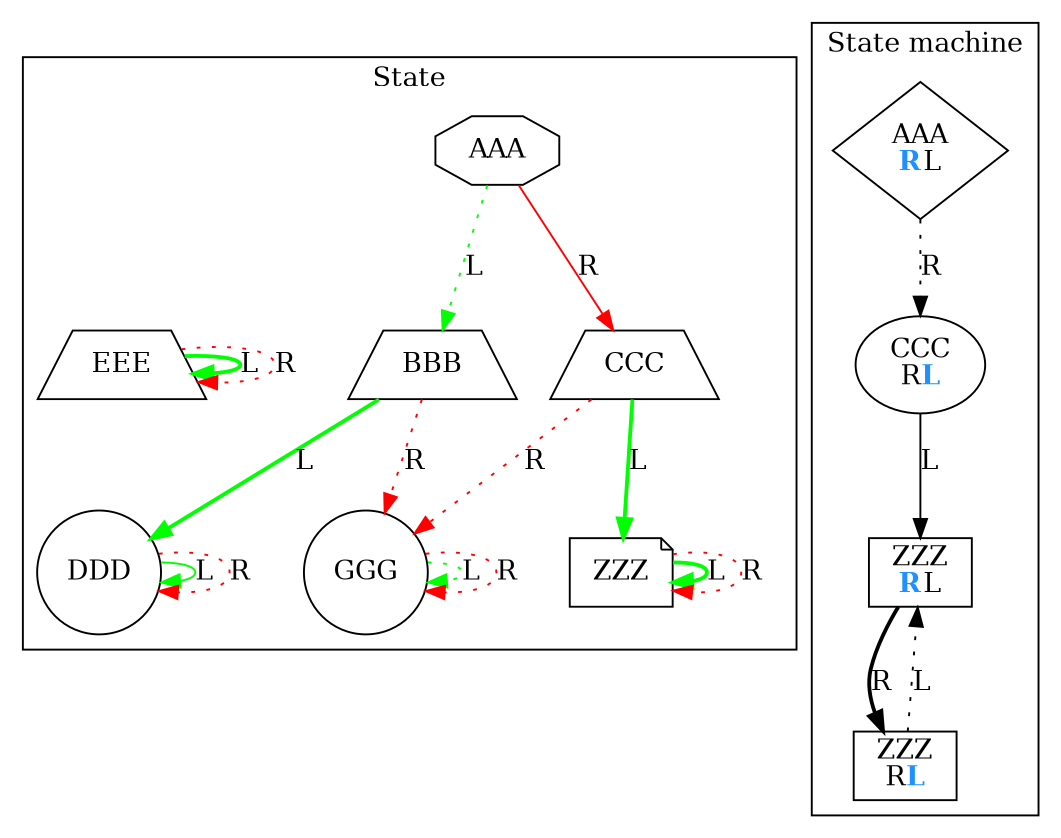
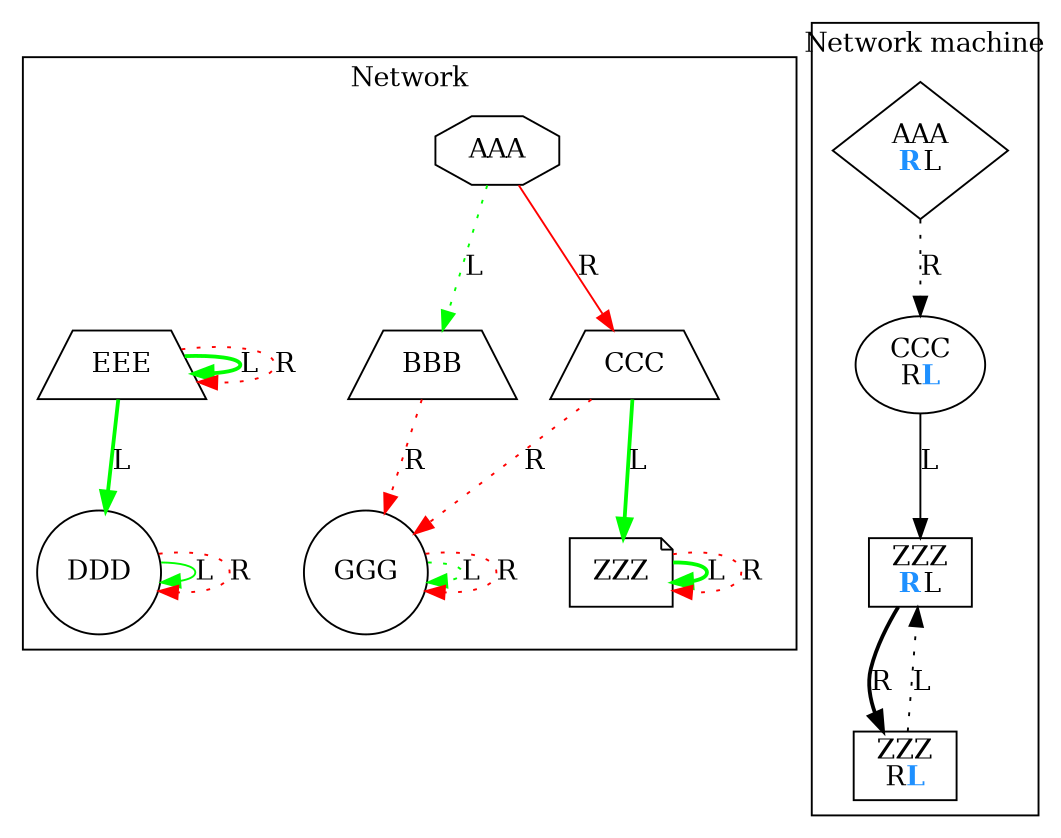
cluster "State machine": label "State machine" -> "Network machine"
cluster "State": label "State" -> "Network"
edge "BBB" -> "DDD": now "EEE" -> "DDD"
